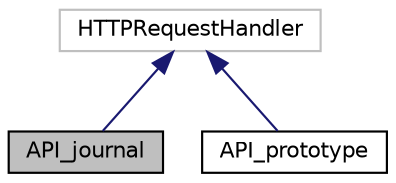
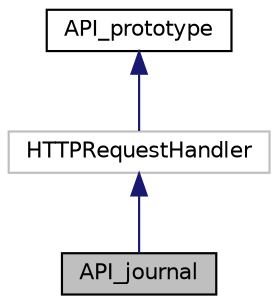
edge "API_prototype" -> "HTTPRequestHandler": reversed
